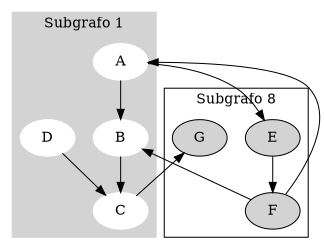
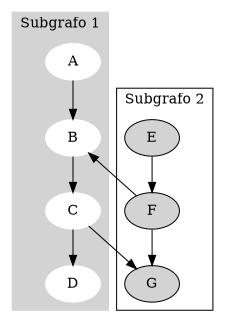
edge "A" -> "E": removed
edge "F" -> "A": now "F" -> "G"
cluster "Subgrafo 8": label "Subgrafo 8" -> "Subgrafo 2"
edge "D" -> "C": reversed
